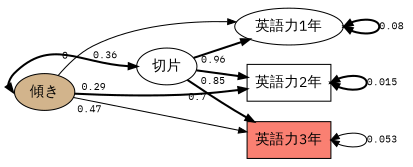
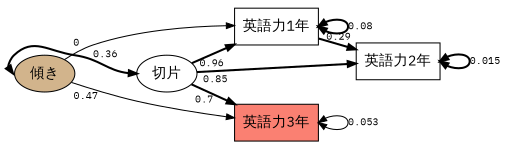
node "英語力1年": shape ellipse -> box
edge "傾き" -> "英語力2年": now "英語力1年" -> "英語力2年"
